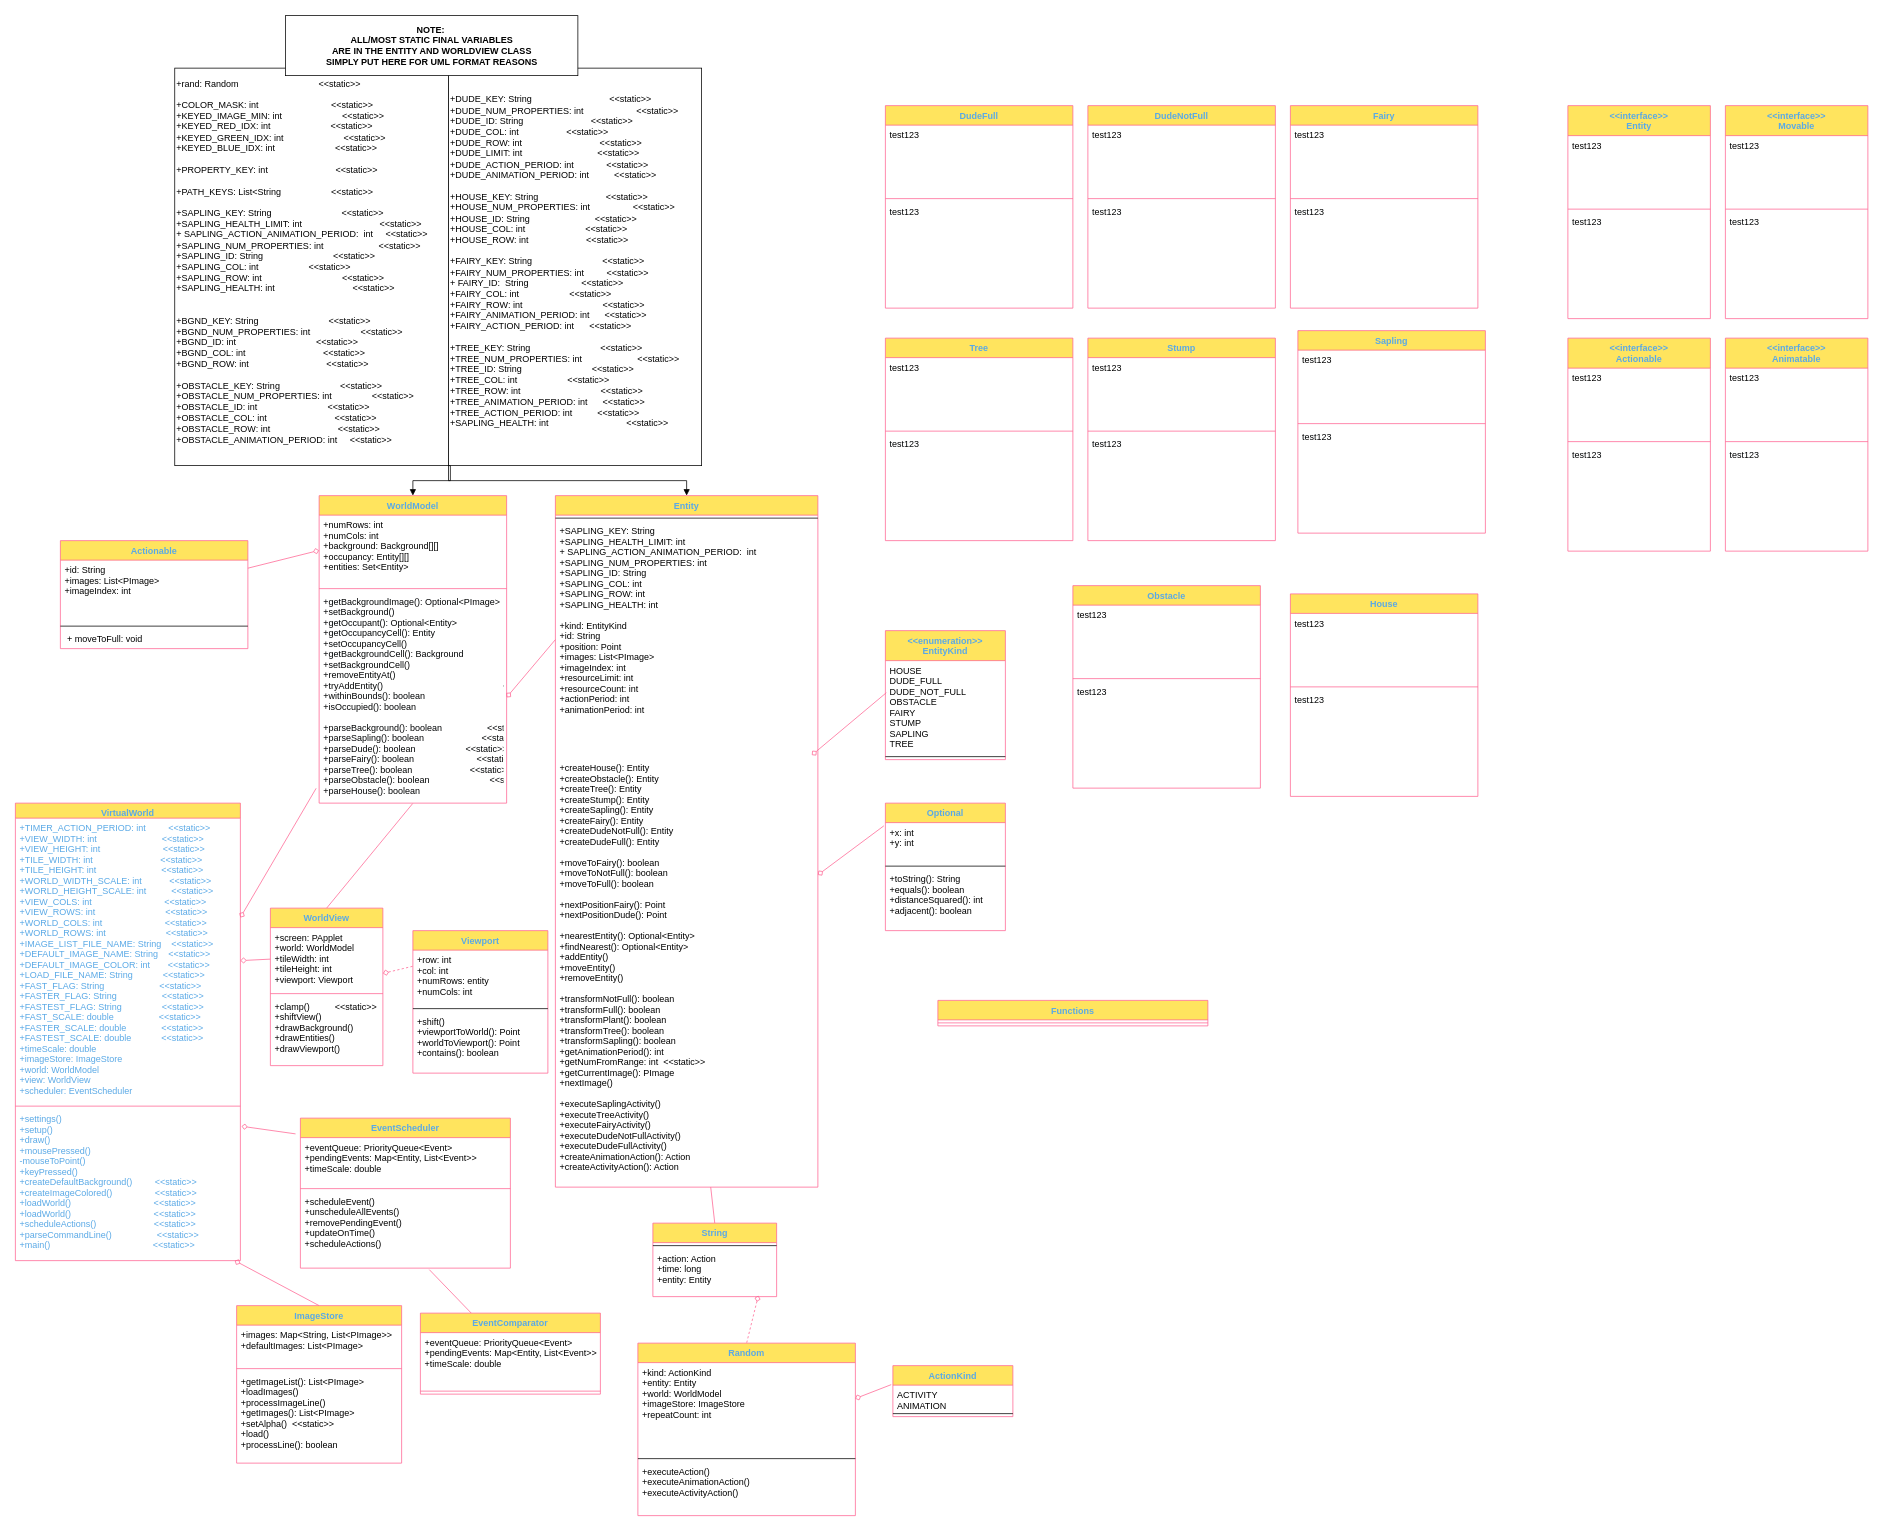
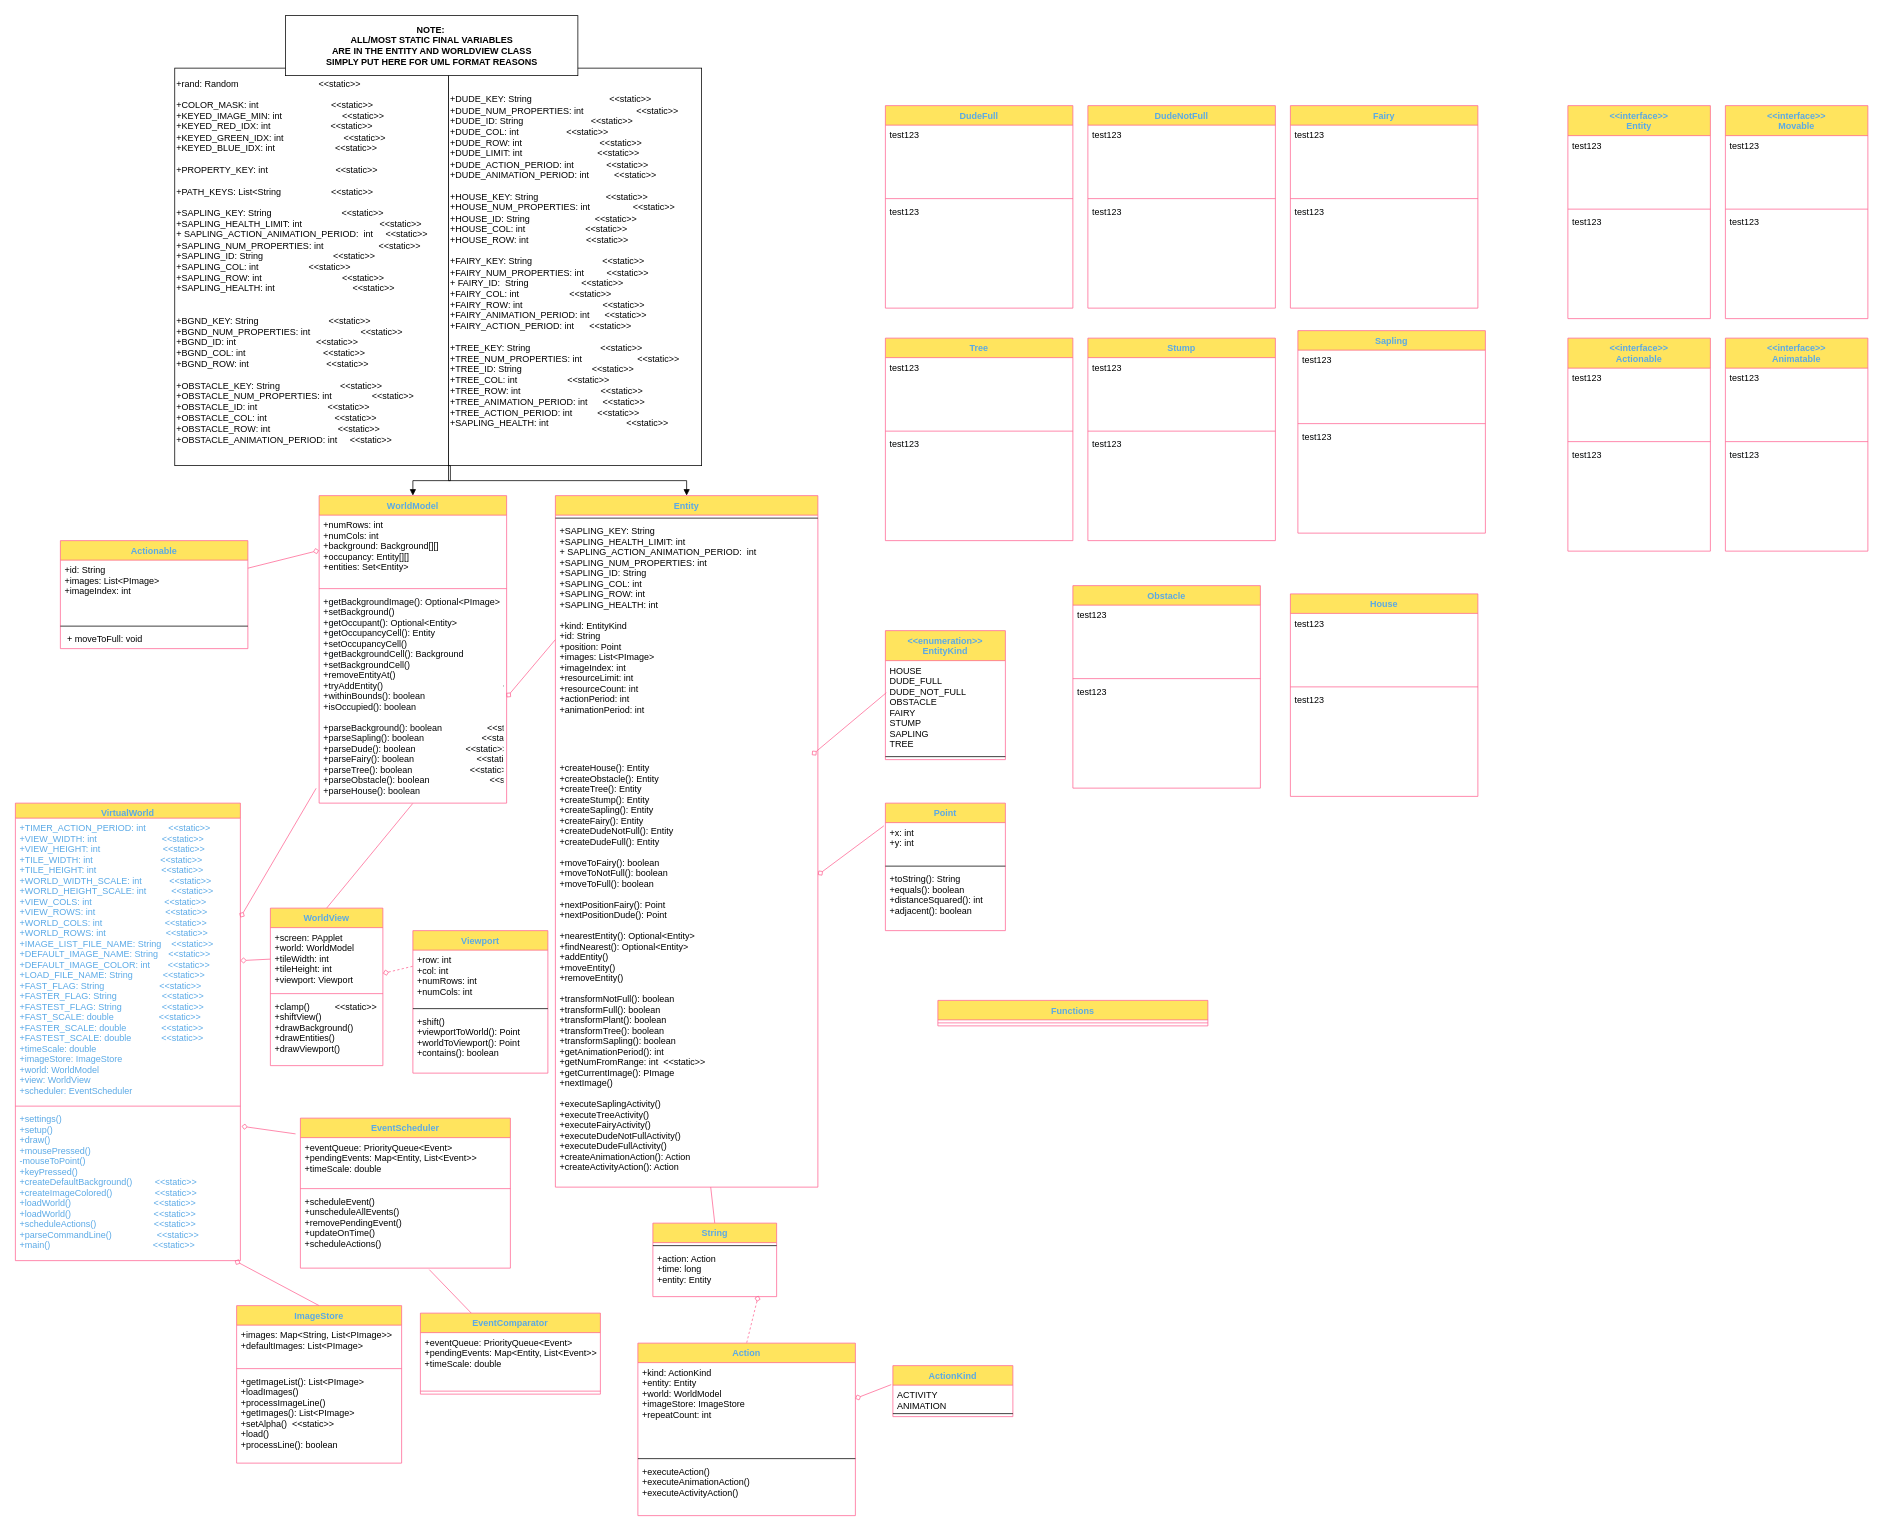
node "Optional": label "Optional" -> "Point"
node "+row: int +col: int +numRows: entity +numCols: int": label "+row: int +col: int +numRows: entity +numCols: int" -> "+row: int +col: int +numRows: int +numCols: int"
node "Random": label "Random" -> "Action"
